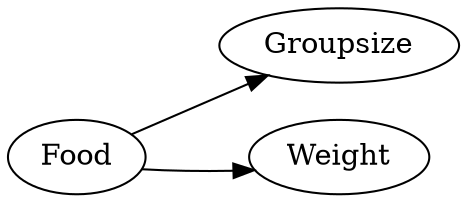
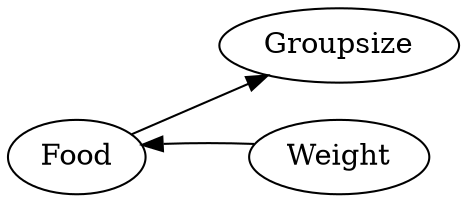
edge "Food" -> "Weight": reversed
